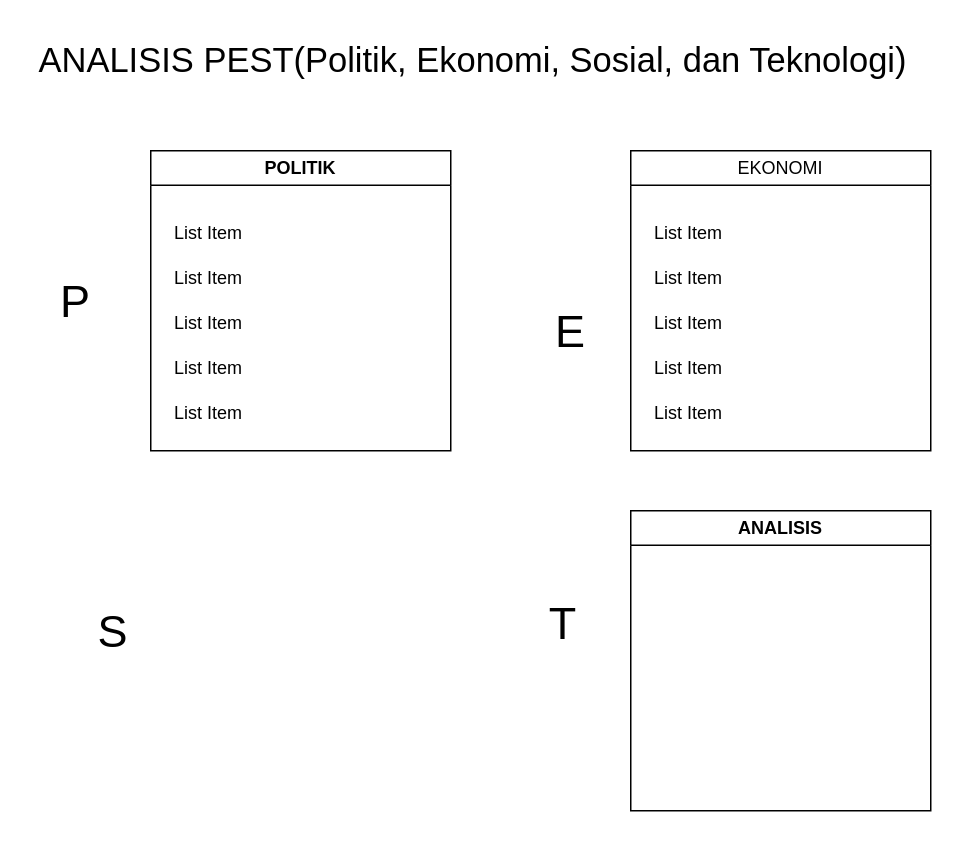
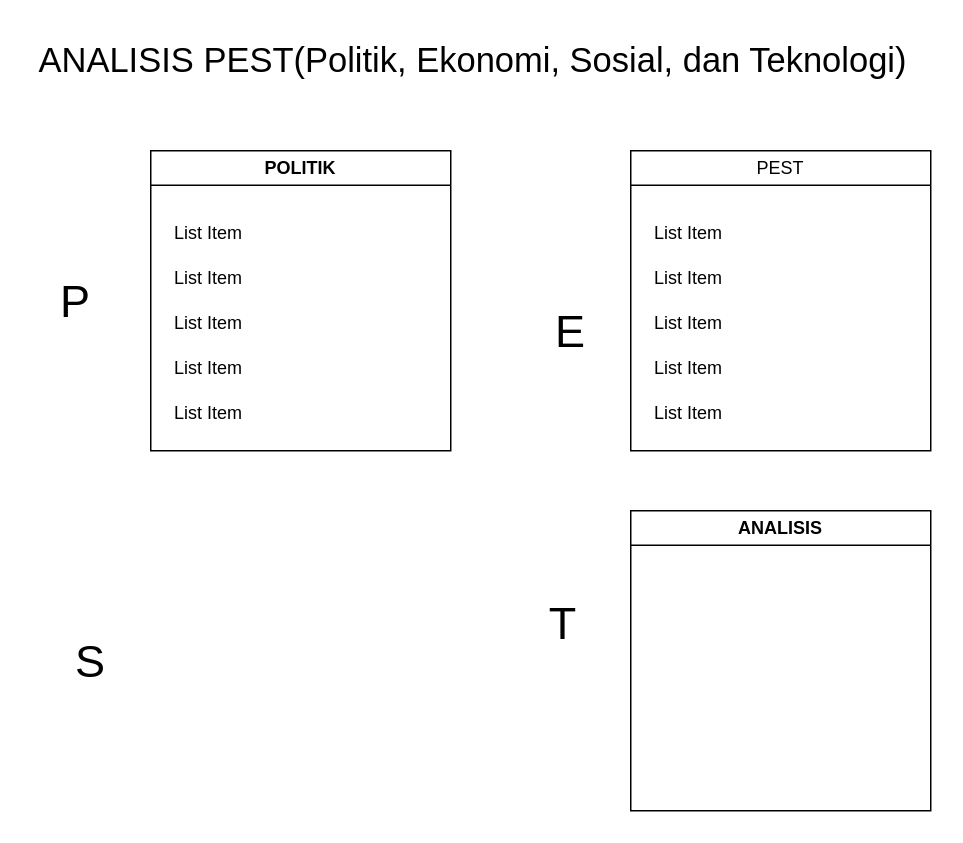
node "EKONOMI": label "EKONOMI" -> "PEST"
node "S": moved (113, 631) -> (91, 661)
